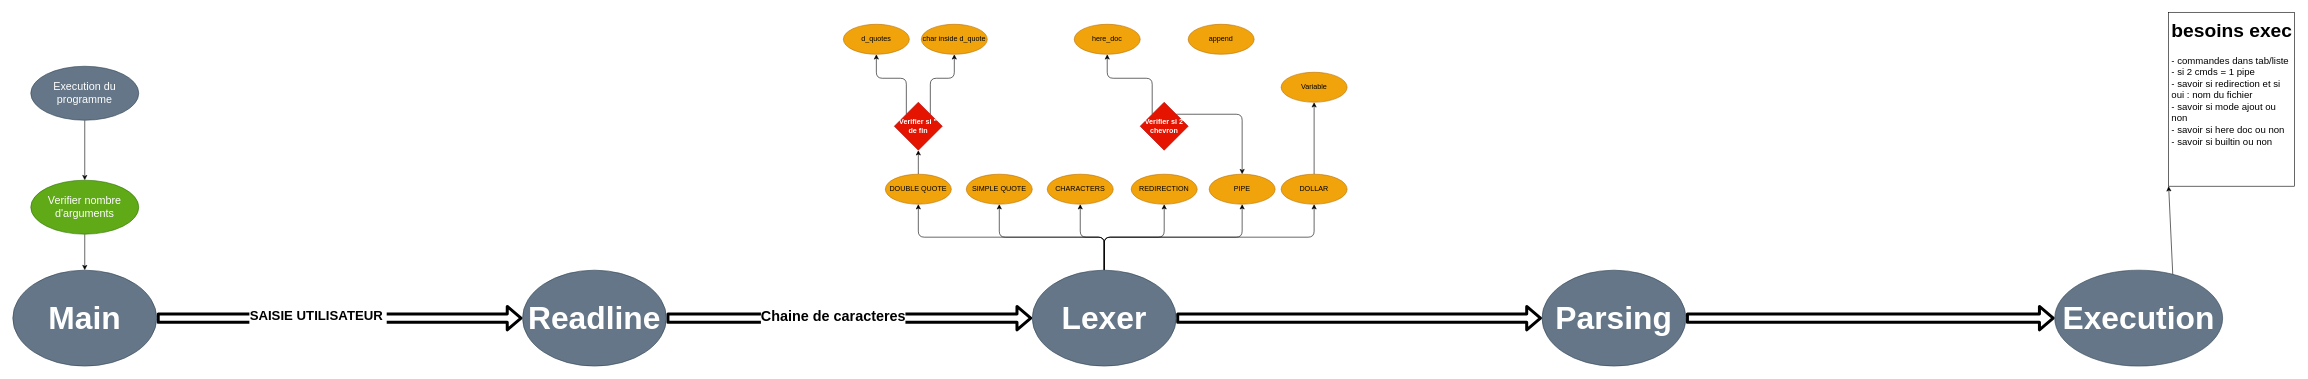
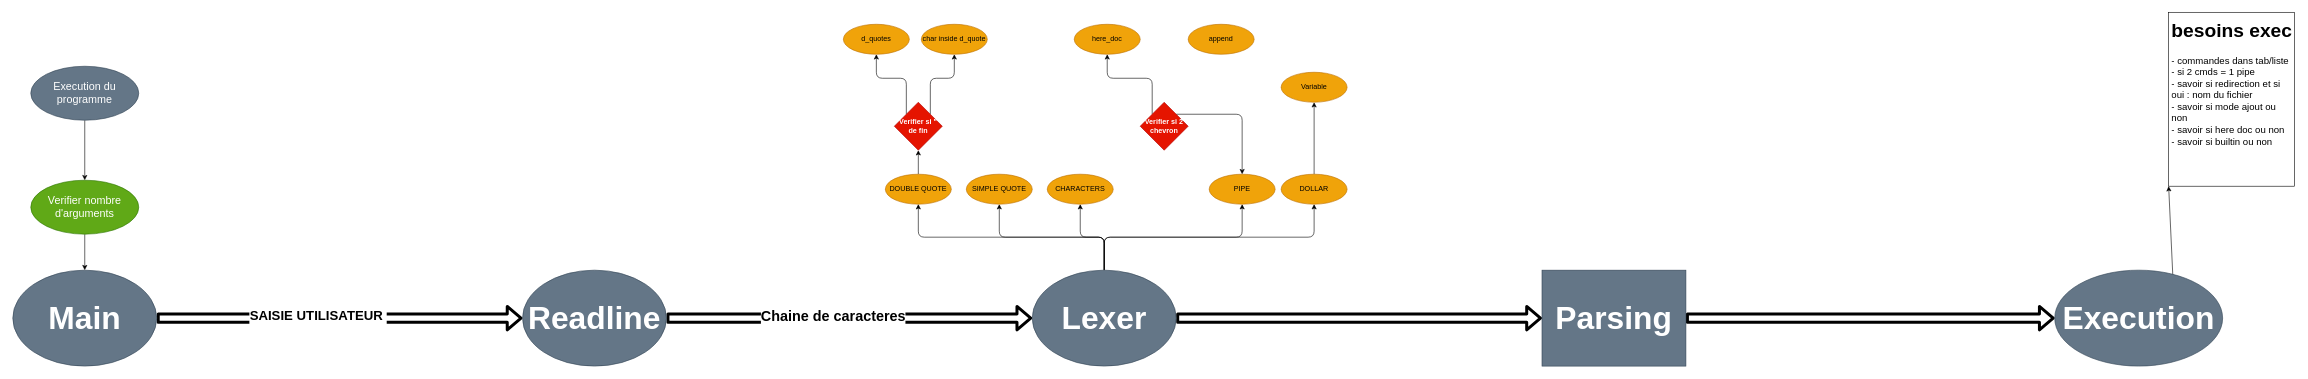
node "REDIRECTION": removed
edge "Lexer" -> "REDIRECTION": removed
node "Parsing": shape ellipse -> rectangle
